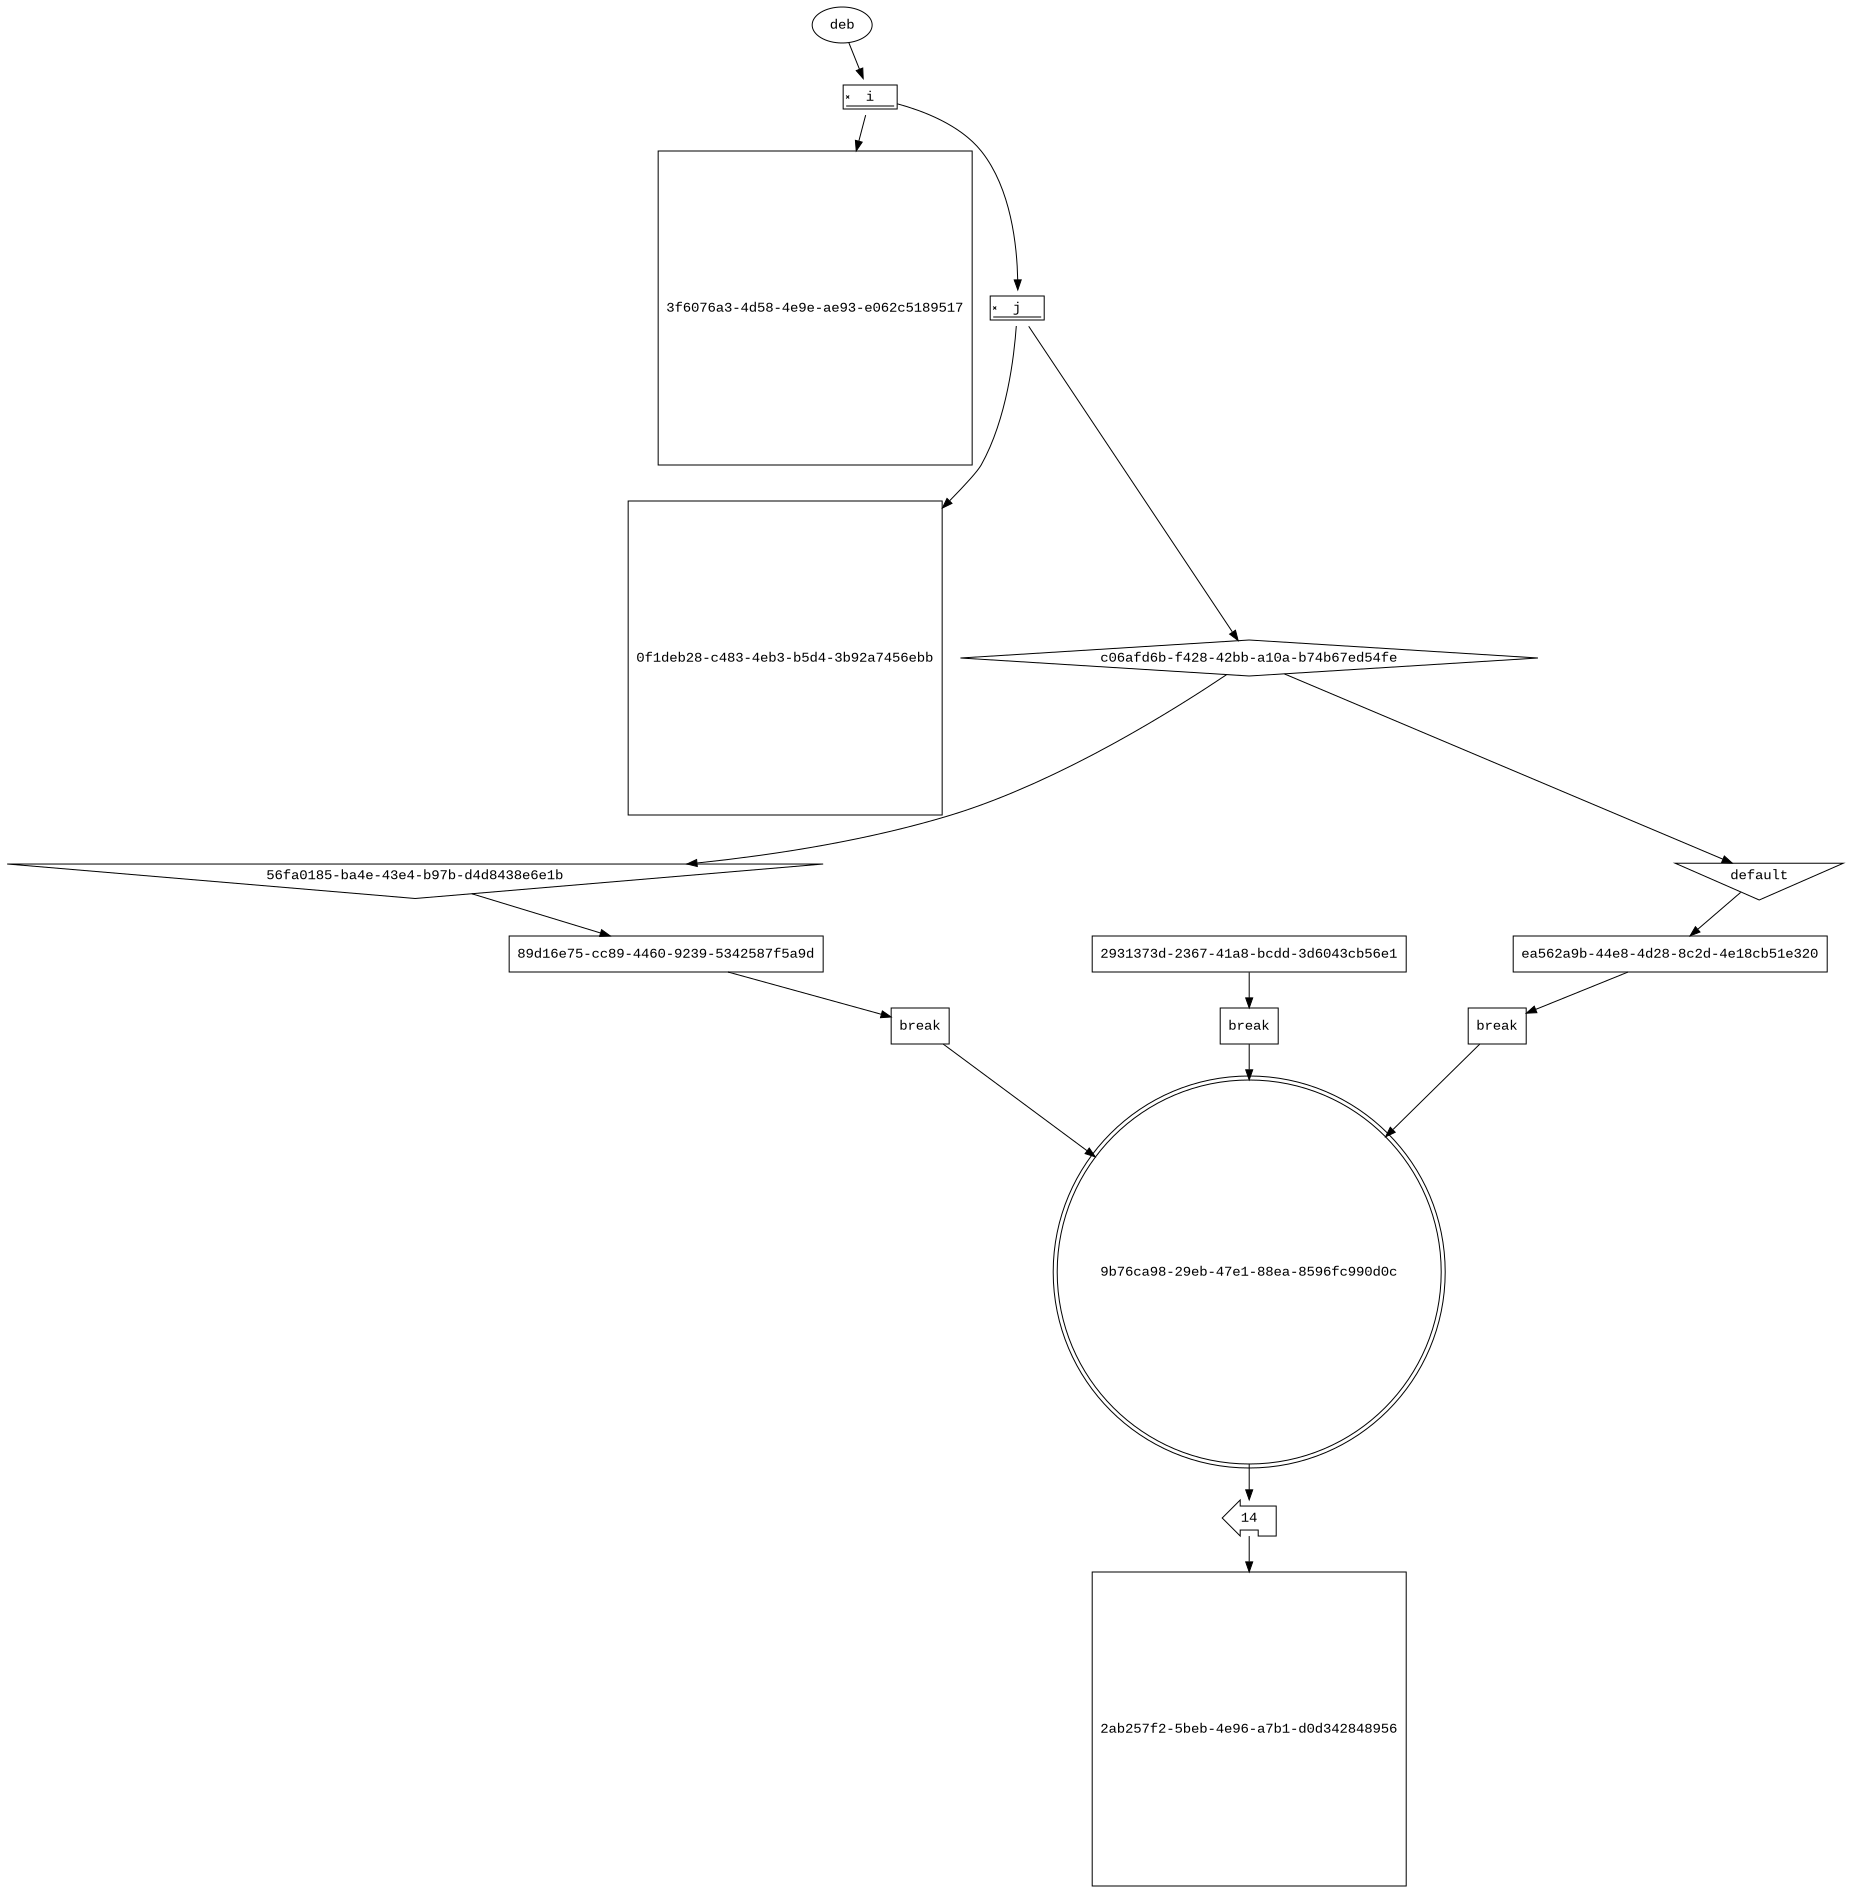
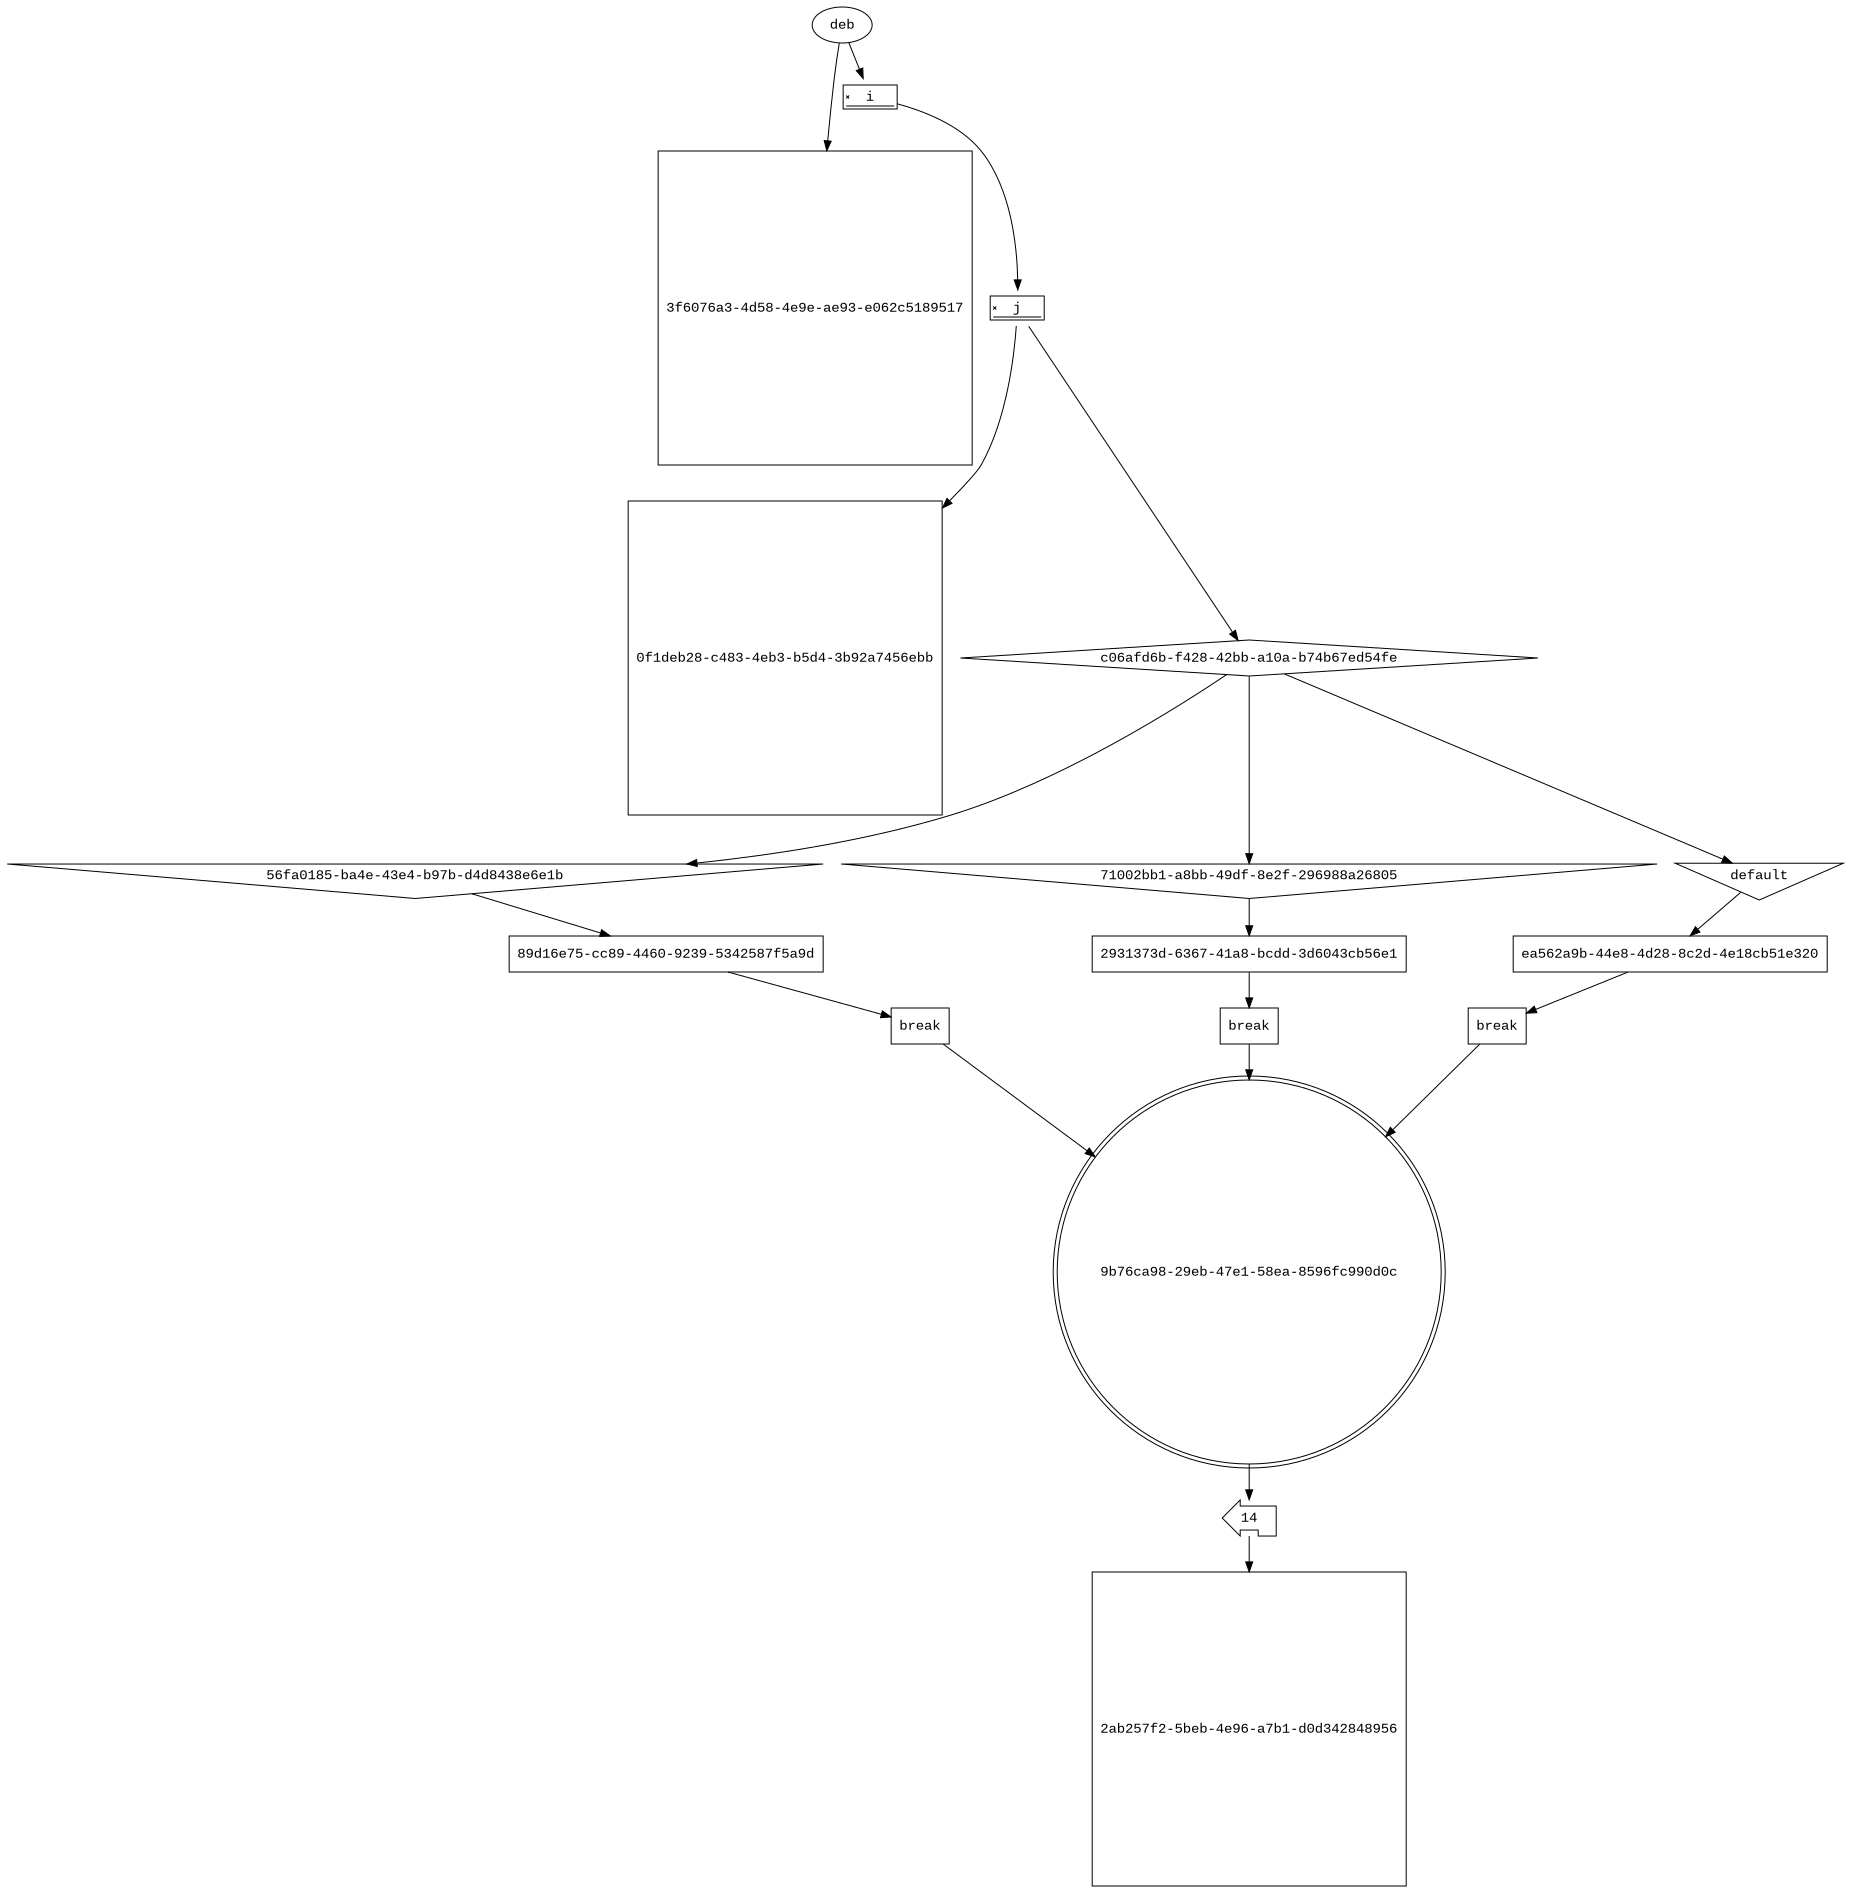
edge "i" -> "3f6076a3-4d58-4e9e-ae93-e062c5189517": now "deb" -> "3f6076a3-4d58-4e9e-ae93-e062c5189517"
node "71002bb1-a8bb-49df-8e2f-296988a26805": added
node "2931373d-2367-41a8-bcdd-3d6043cb56e1": label "2931373d-2367-41a8-bcdd-3d6043cb56e1" -> "2931373d-6367-41a8-bcdd-3d6043cb56e1"
node "9b76ca98-29eb-47e1-88ea-8596fc990d0c": label "9b76ca98-29eb-47e1-88ea-8596fc990d0c" -> "9b76ca98-29eb-47e1-58ea-8596fc990d0c"
